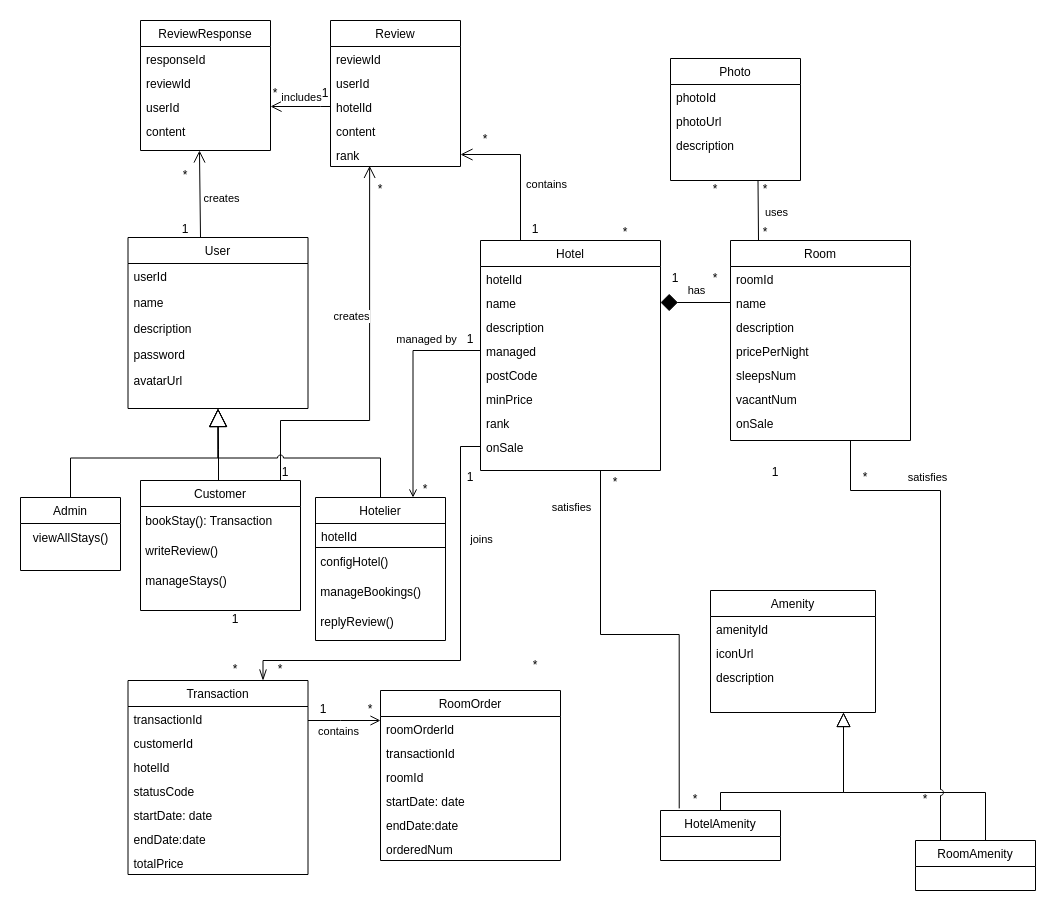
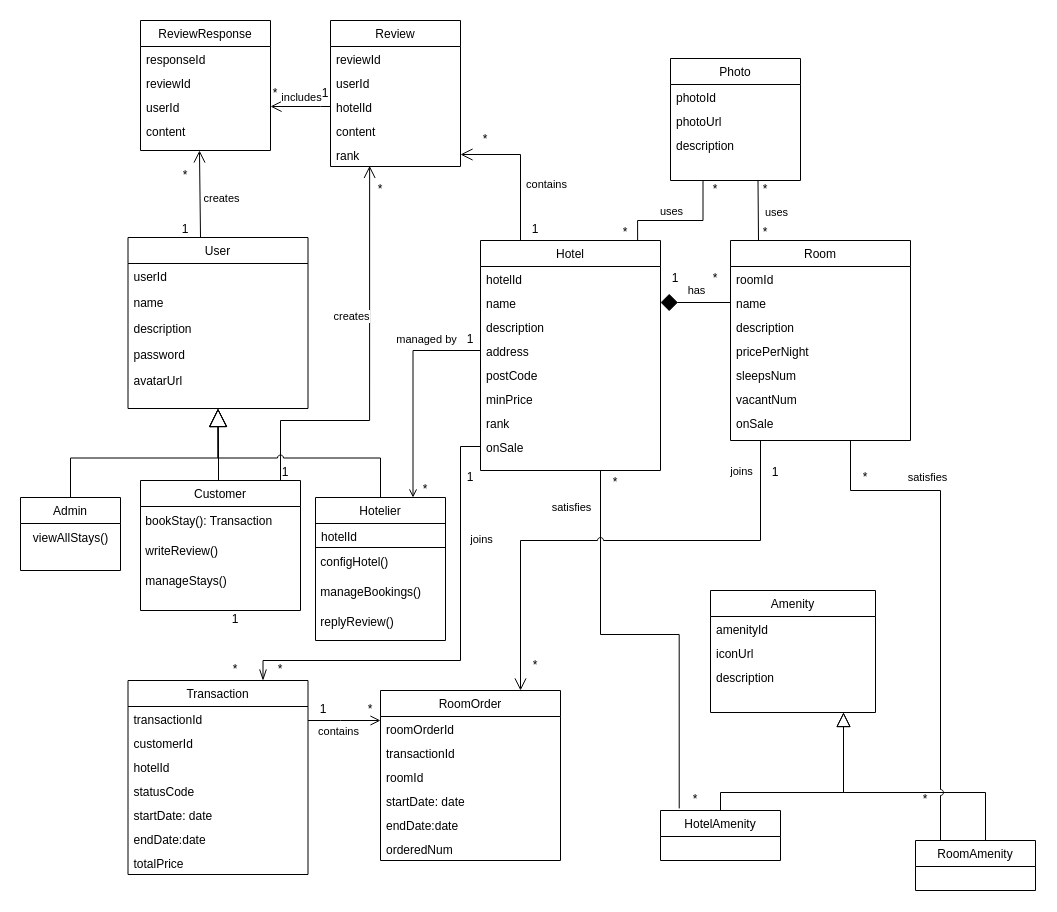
edge "Photo" -- "Hotel": added, label "uses"
node "managed": label "managed" -> "address"
edge "Room" -> "RoomOrder": added, label "joins"
